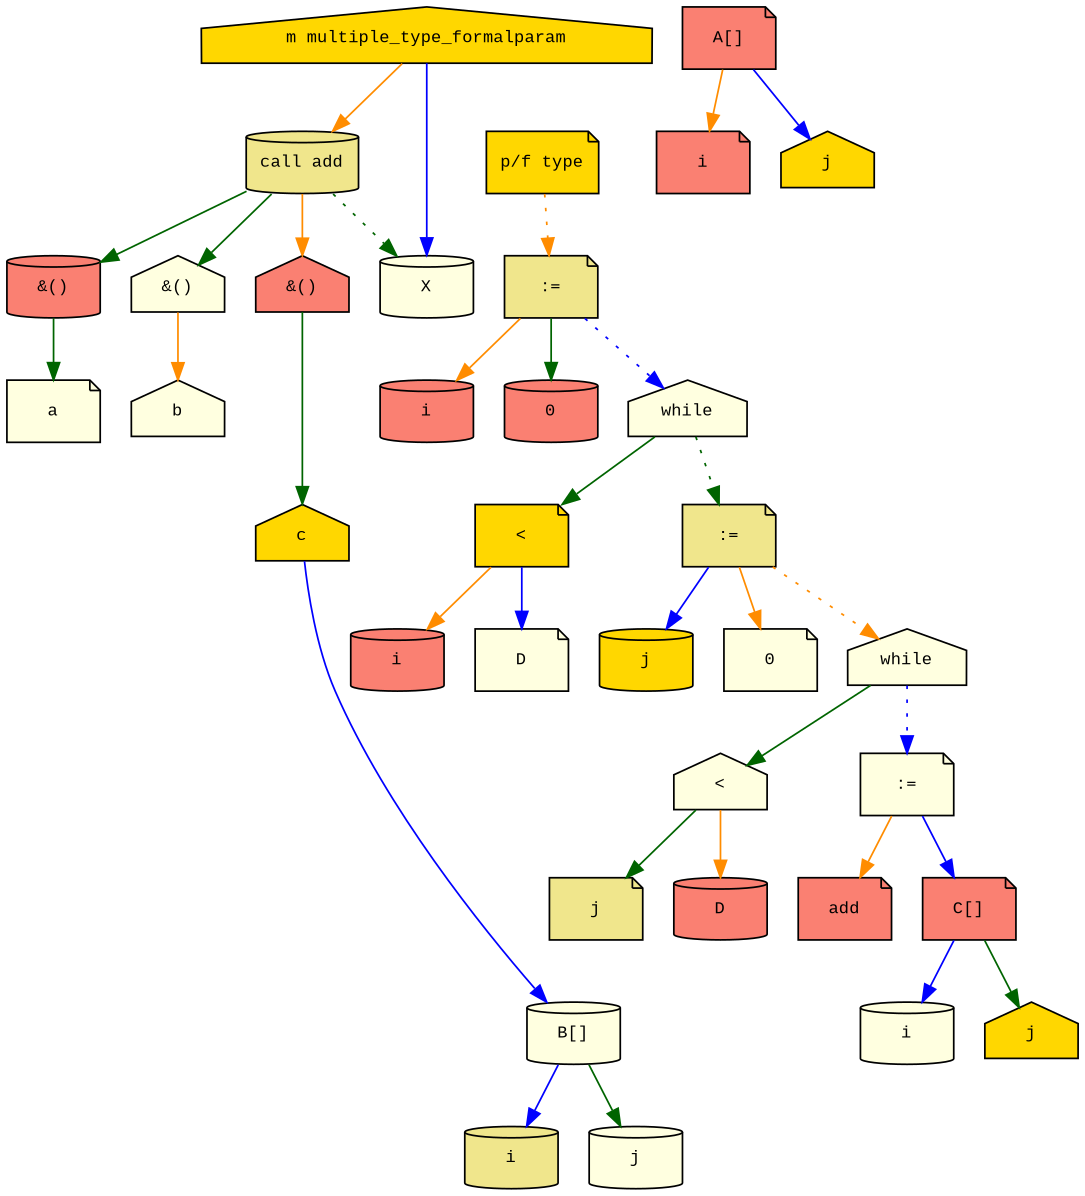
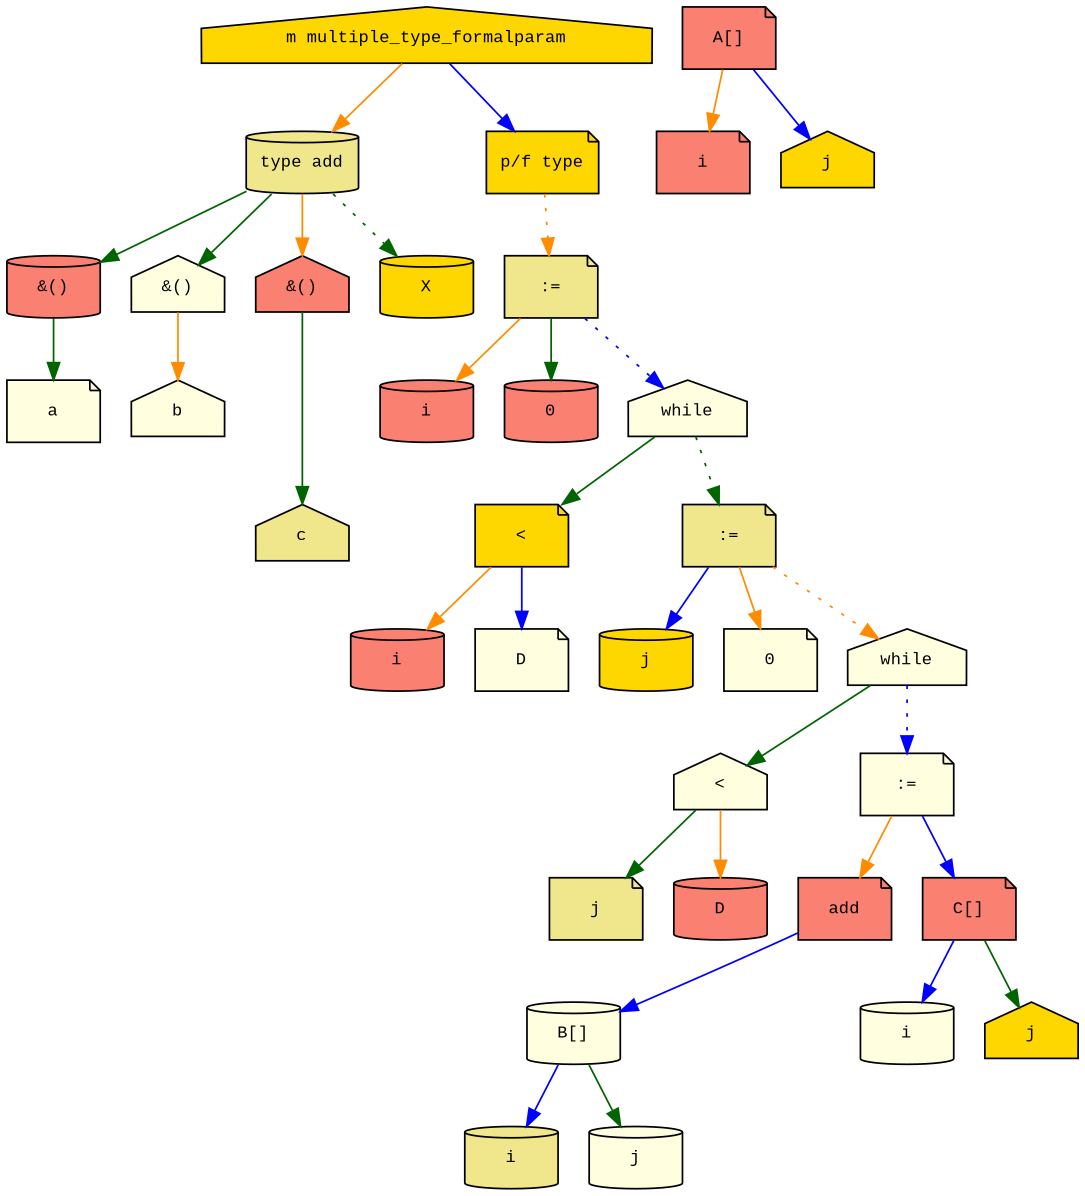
edge "m multiple_type_formalparam" -> "X": now "m multiple_type_formalparam" -> "p/f type"
node "call add": label "call add" -> "type add"
node "X": fillcolor lightyellow -> gold
node "c": fillcolor gold -> khaki
edge "c" -> "B[]": now "add" -> "B[]"
